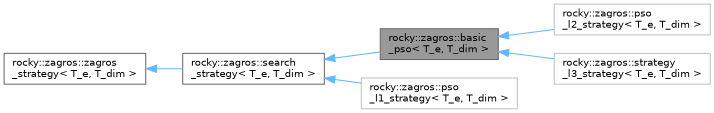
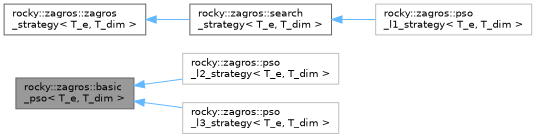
edge "rocky::zagros::basic _pso< T_e, T_dim >" -> "rocky::zagros::search _strategy< T_e, T_dim >": removed
node "rocky::zagros::strategy _l3_strategy< T_e, T_dim >": label "rocky::zagros::strategy _l3_strategy< T_e, T_dim >" -> "rocky::zagros::pso _l3_strategy< T_e, T_dim >"
